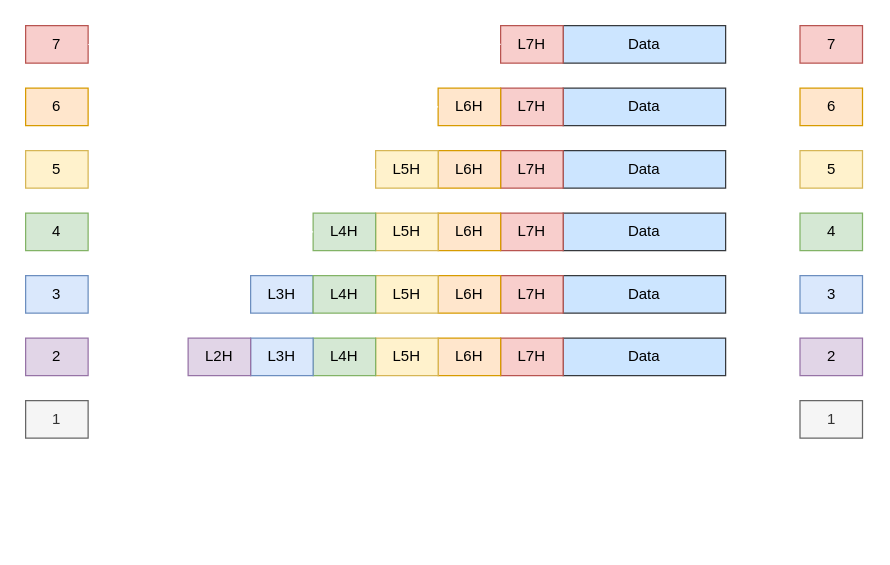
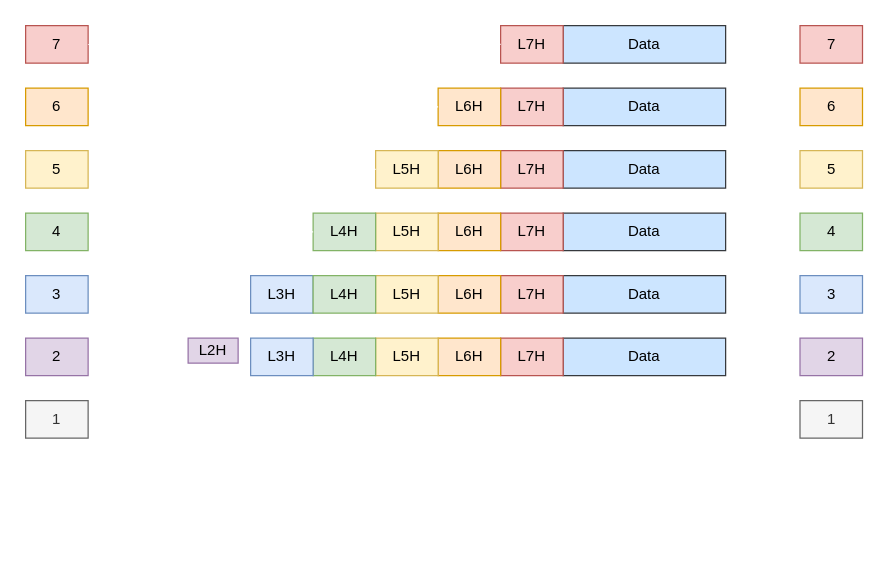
node "L2H": size 63x38 -> 50x25
